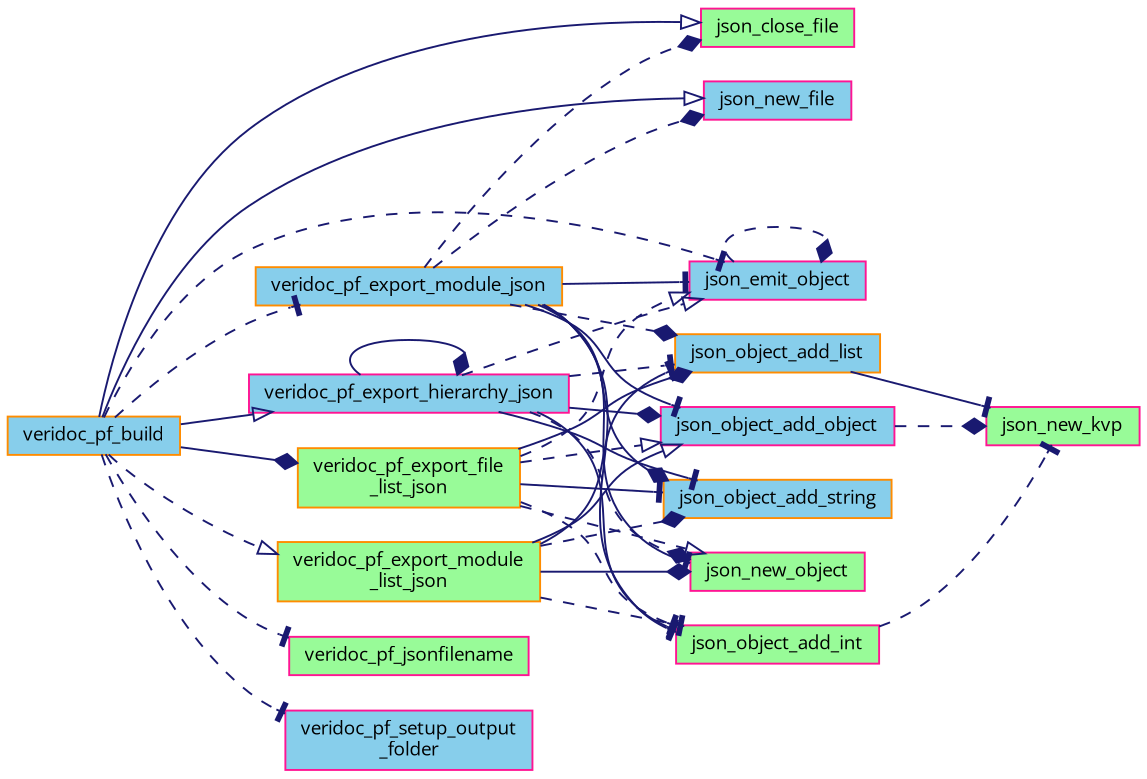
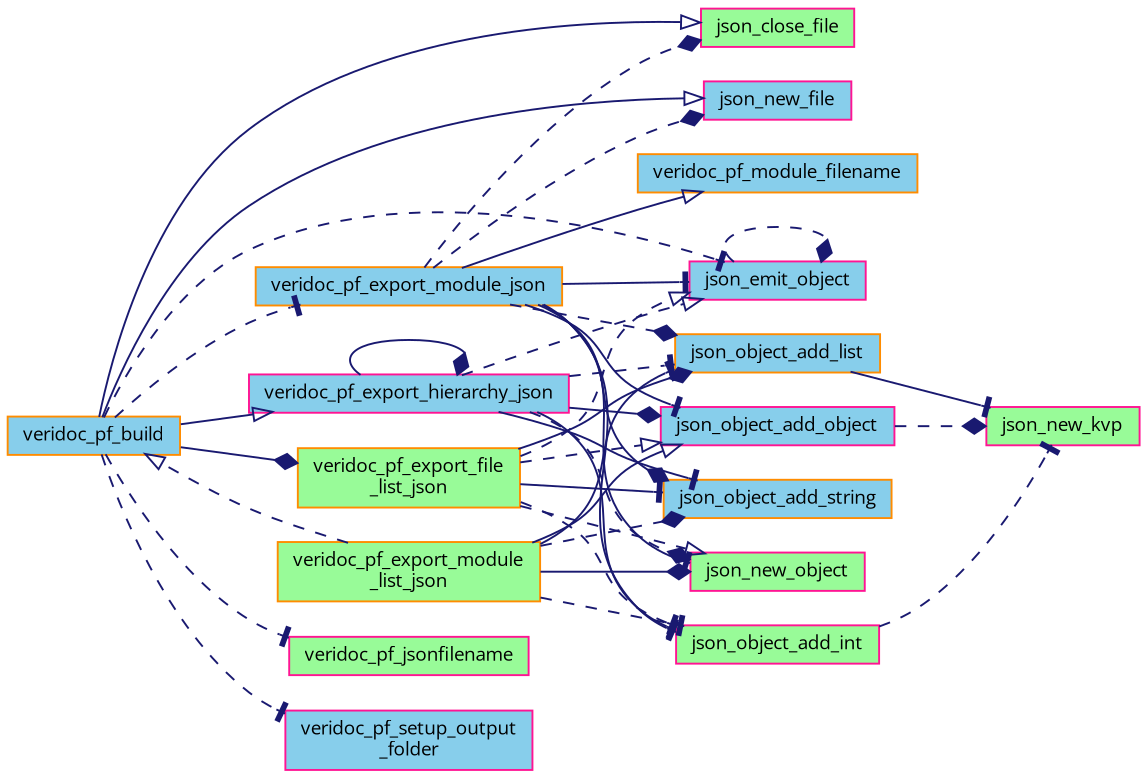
node "veridoc_pf_module_filename": added
edge "veridoc_pf_build" -> "veridoc_pf_export_module _list_json": reversed
